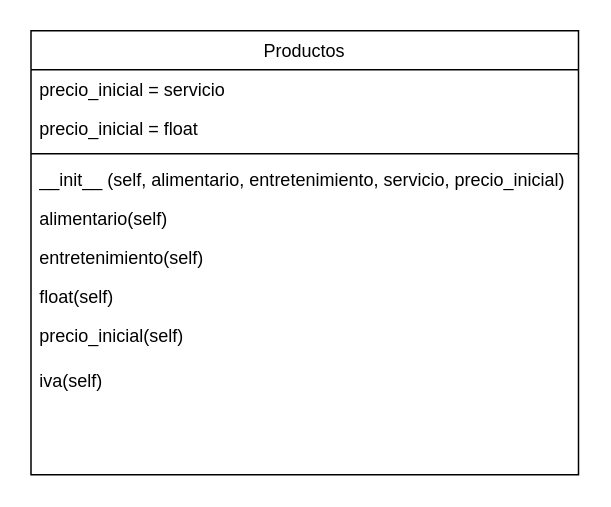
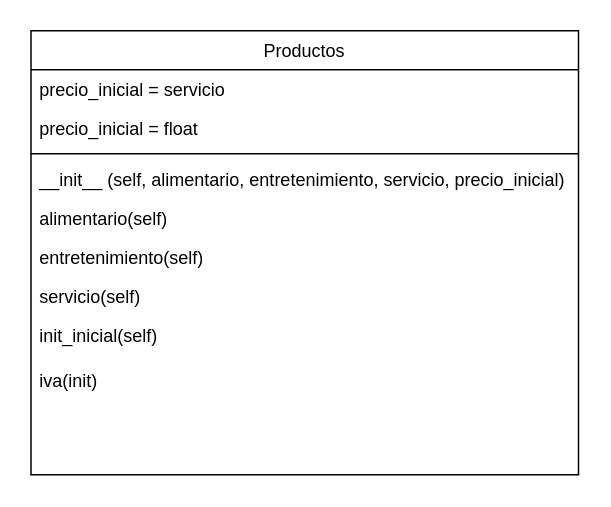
node "float(self)": label "float(self)" -> "servicio(self)"
node "precio_inicial(self)": label "precio_inicial(self)" -> "init_inicial(self)"
node "iva(self)": label "iva(self)" -> "iva(init)"
